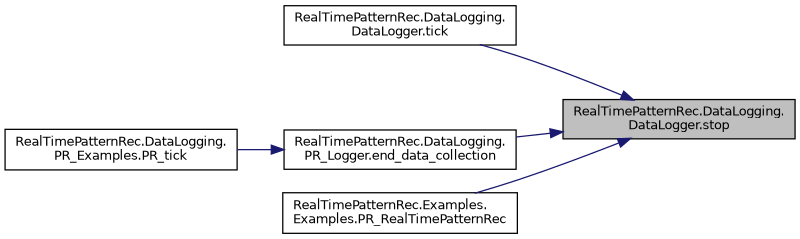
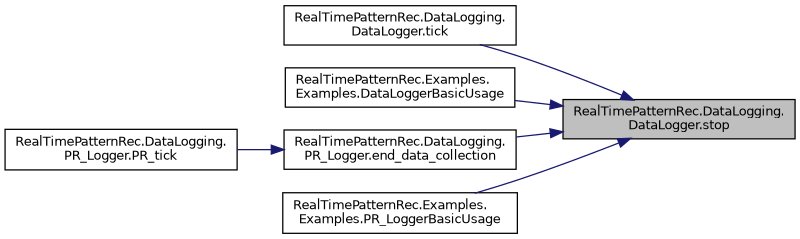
node "RealTimePatternRec.Examples. Examples.DataLoggerBasicUsage": added
node "RealTimePatternRec.DataLogging. PR_Examples.PR_tick": label "RealTimePatternRec.DataLogging. PR_Examples.PR_tick" -> "RealTimePatternRec.DataLogging. PR_Logger.PR_tick"
node "RealTimePatternRec.Examples. Examples.PR_RealTimePatternRec": label "RealTimePatternRec.Examples. Examples.PR_RealTimePatternRec" -> "RealTimePatternRec.Examples. Examples.PR_LoggerBasicUsage"
